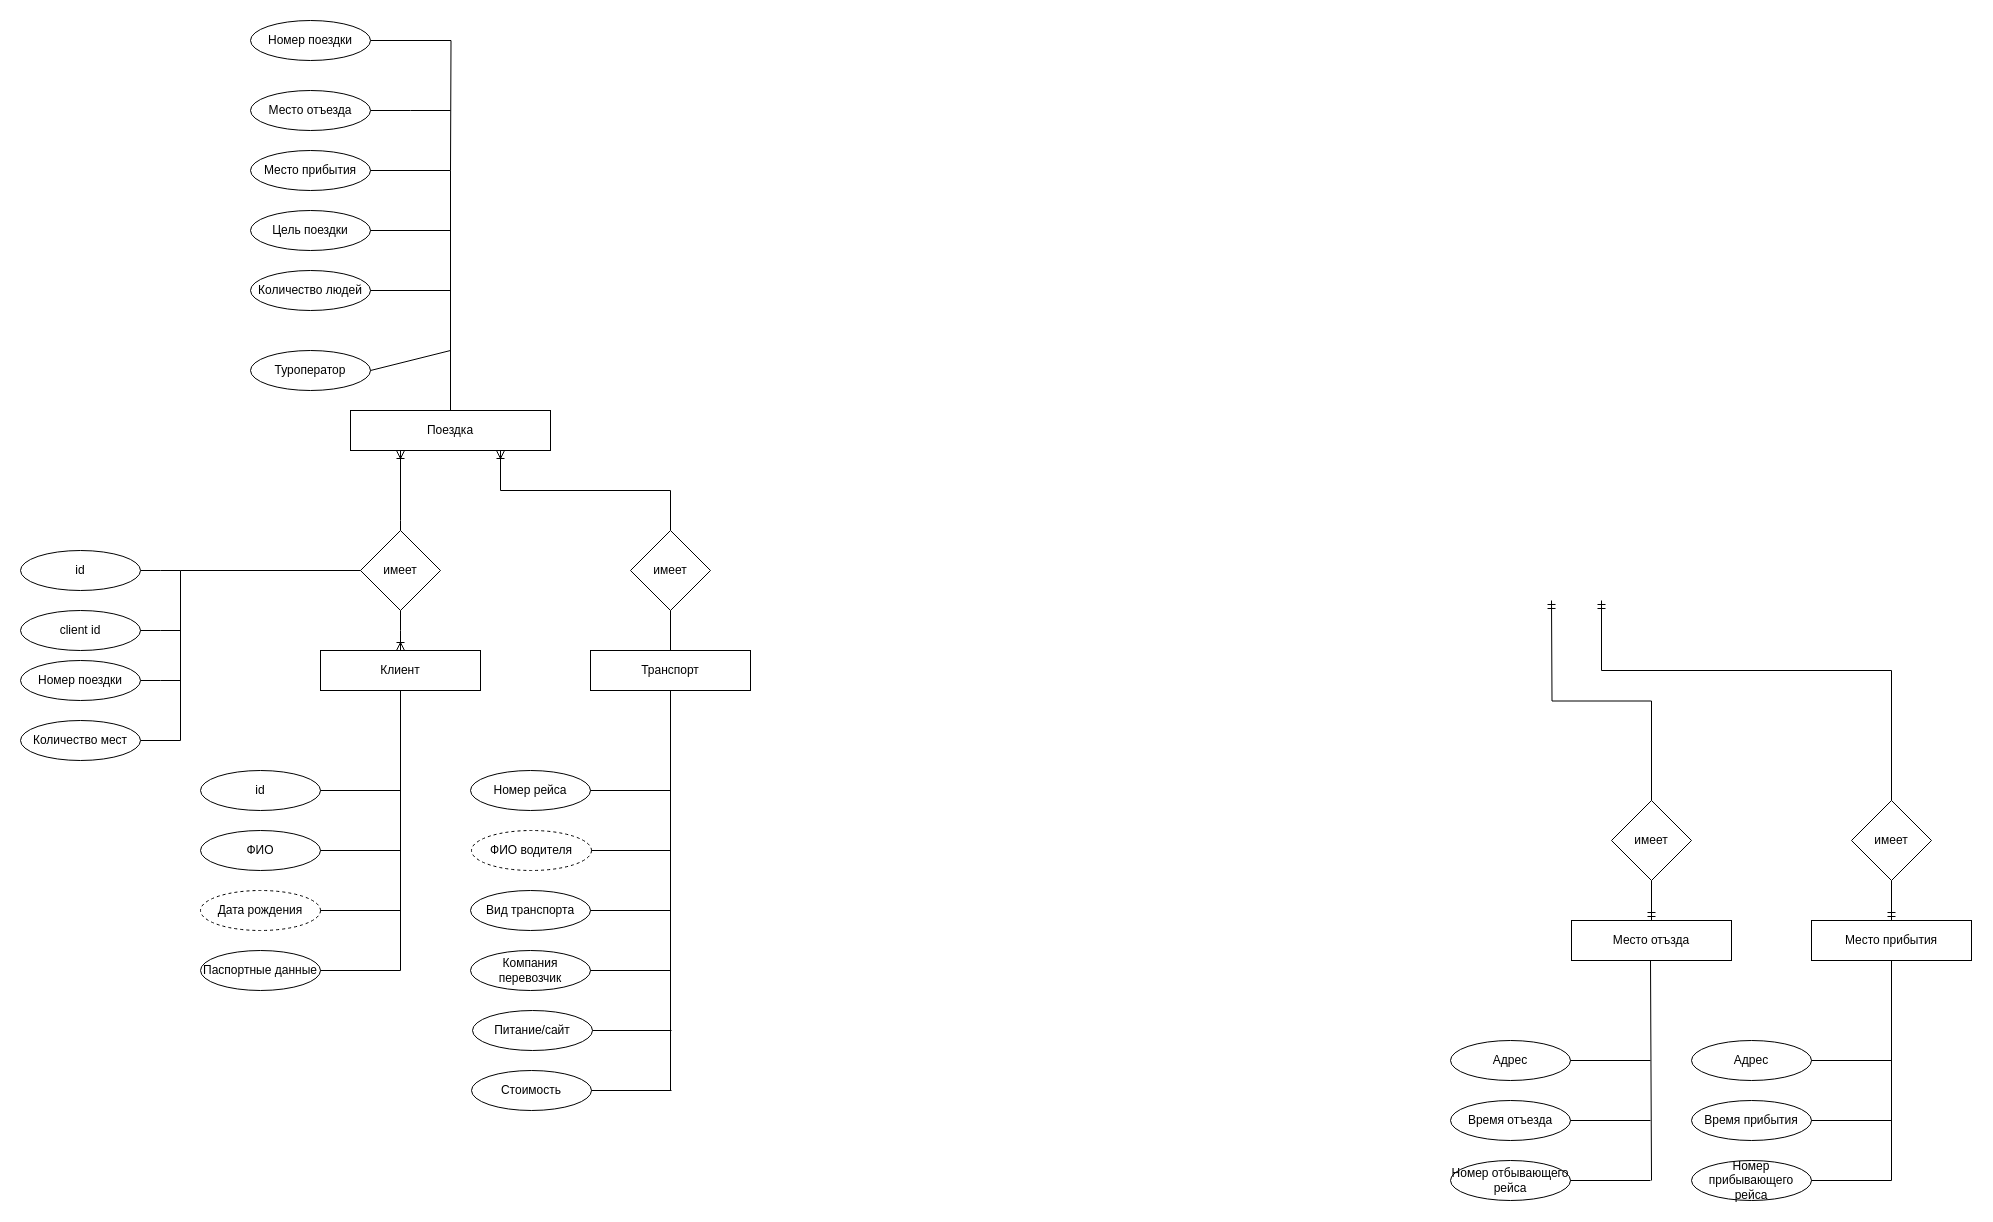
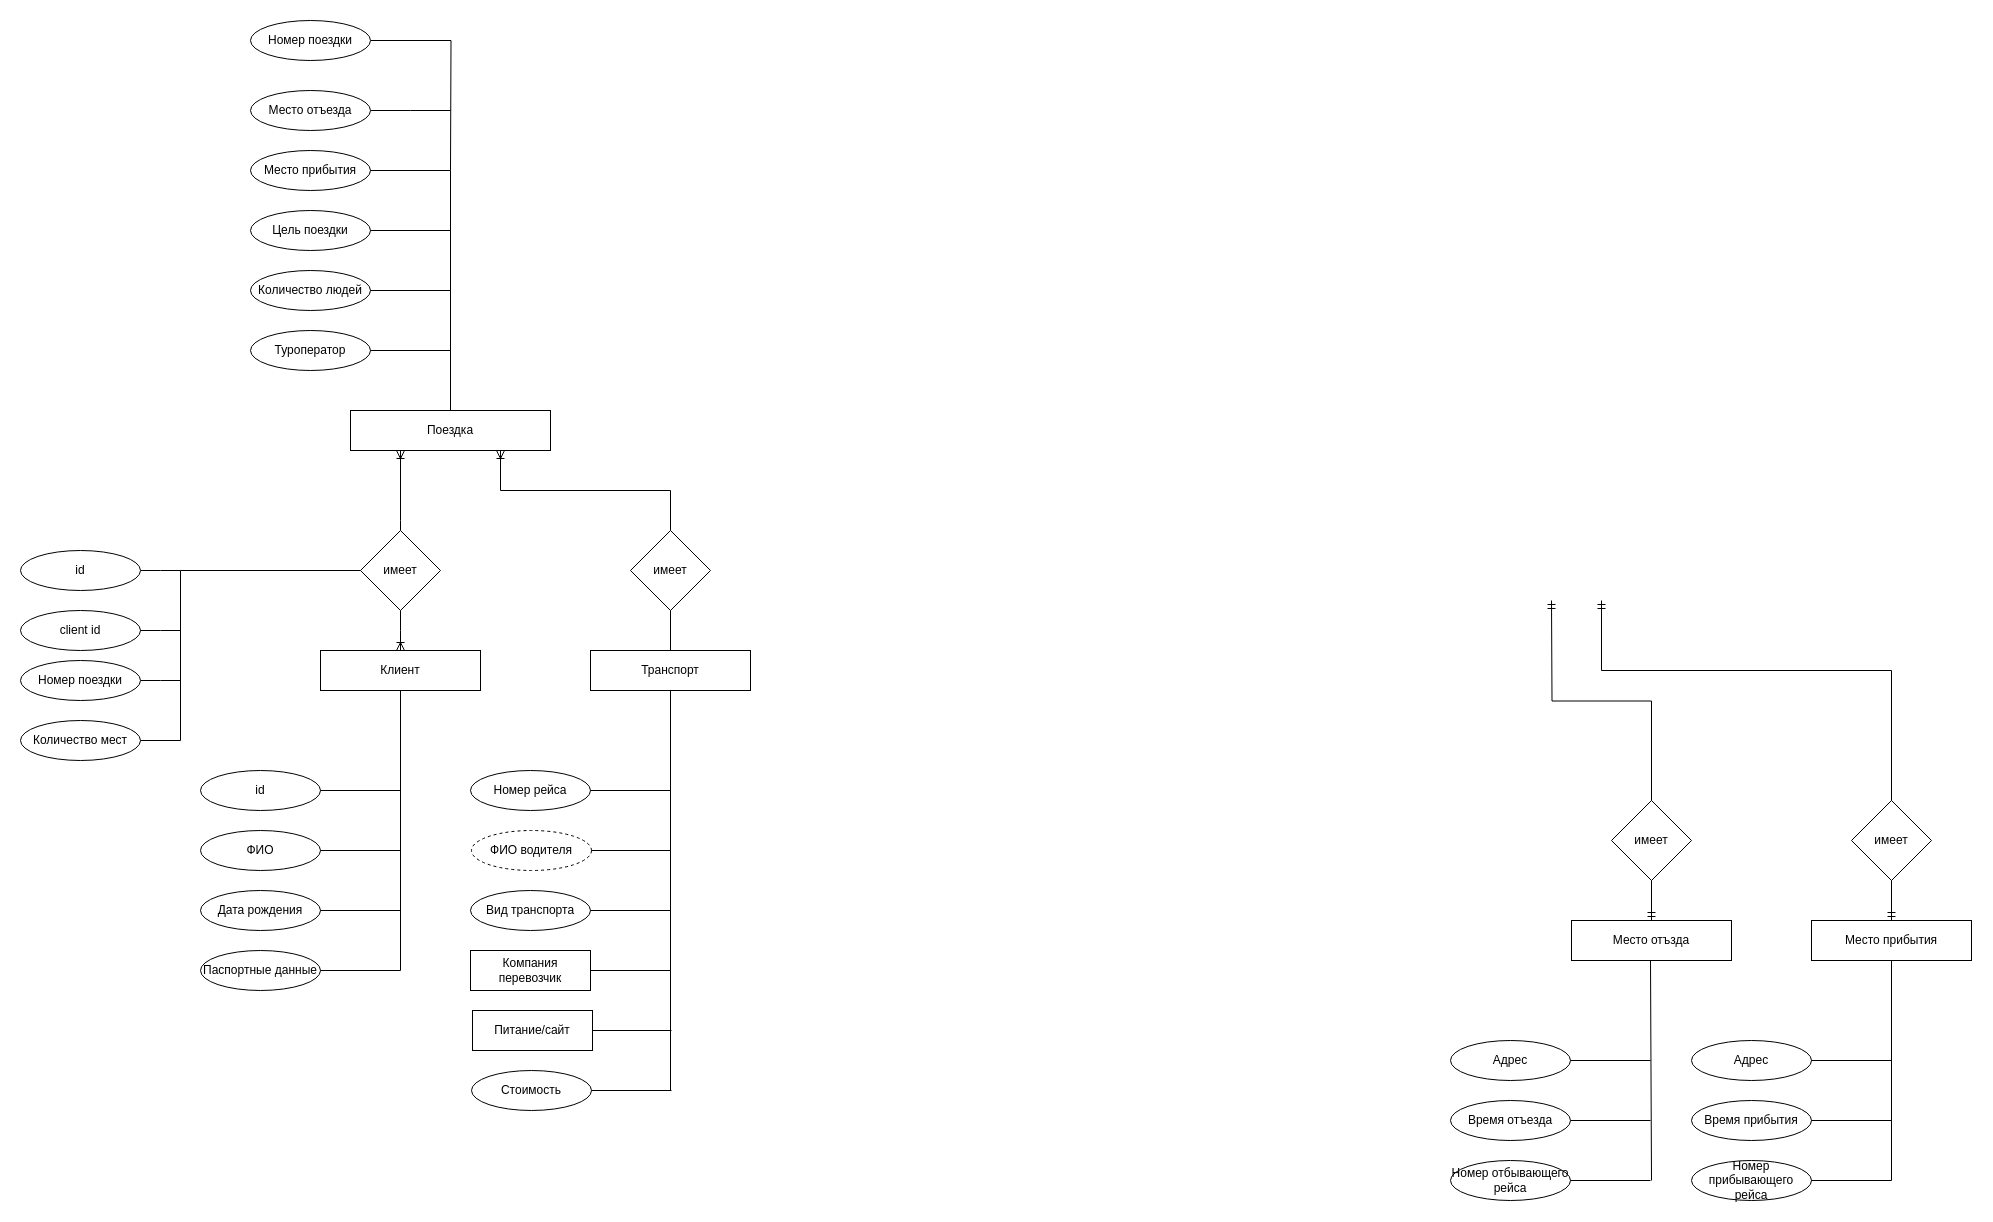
node "Туроператор": moved (311, 371) -> (311, 351)
node "Дата рождения": style dashed -> solid
node "Компания перевозчик": shape ellipse -> rectangle
node "Питание/сайт": shape ellipse -> rectangle
